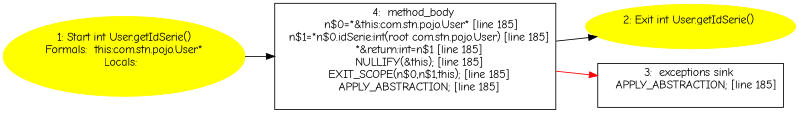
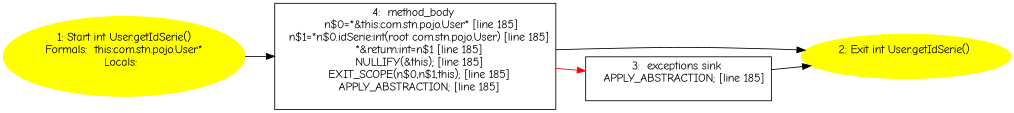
edge "3:  exceptions sink APPLY_ABSTRACTION; [line 185]" -> "2: Exit int User.getIdSerie()": added
